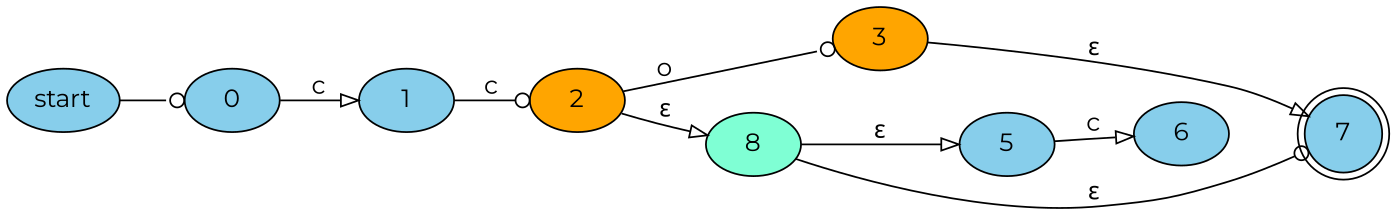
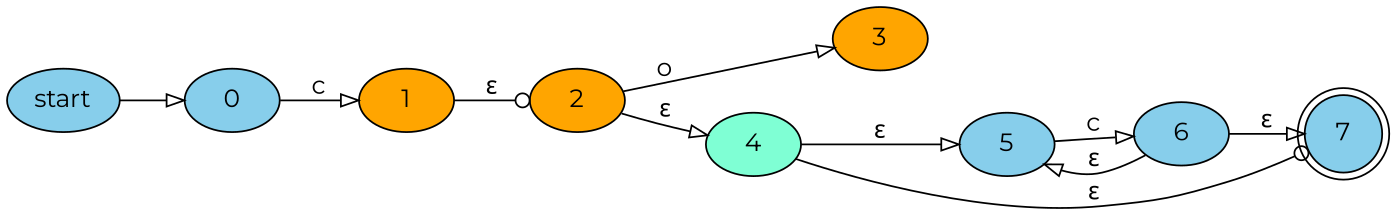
edge "3" -> "7": now "6" -> "7"
edge "2" -> "3": arrowhead odot -> onormal
edge "1" -> "2": label "c" -> "ε"
edge "start" -> "0": arrowhead odot -> onormal
node "1": fillcolor skyblue -> orange
node "8": label "8" -> "4"
edge "6" -> "5": added, label "ε"
